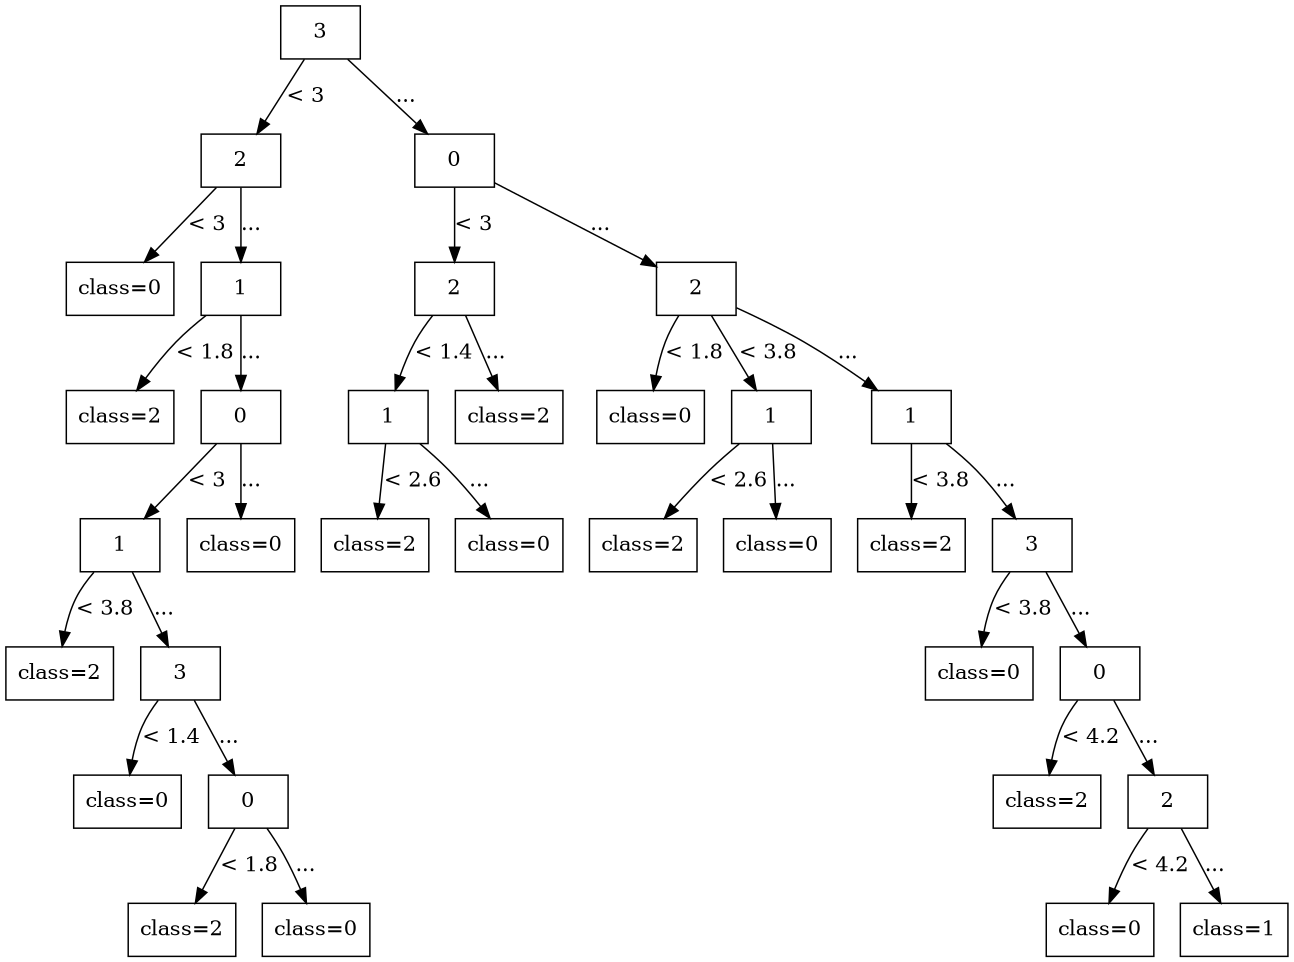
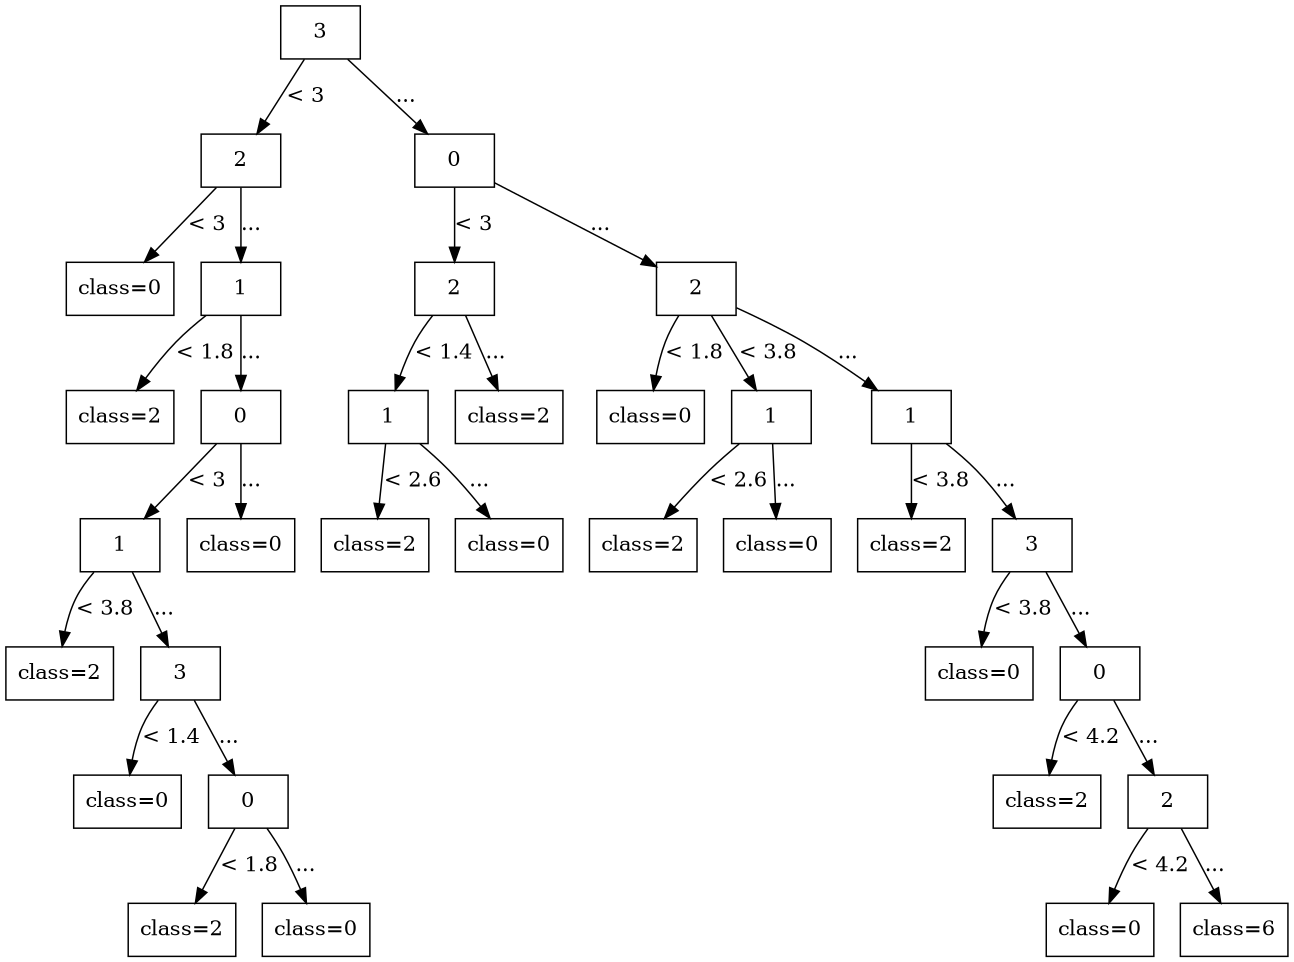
node "class=1": label "class=1" -> "class=6"
